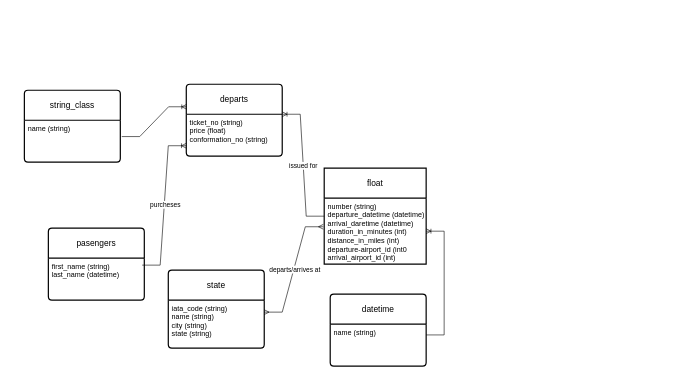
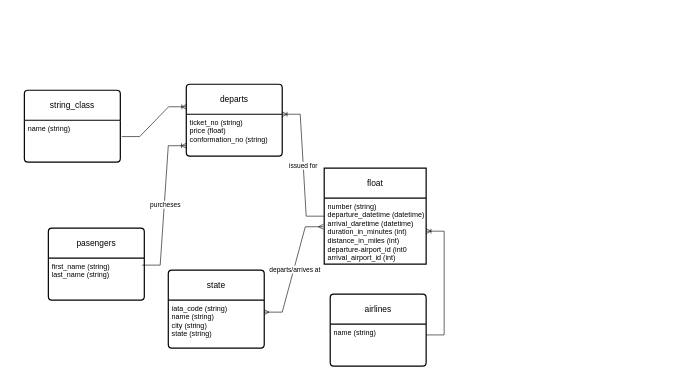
node "first_name (string) last_name (datetime)": label "first_name (string) last_name (datetime)" -> "first_name (string) last_name (string)"
node "datetime": label "datetime" -> "airlines"
